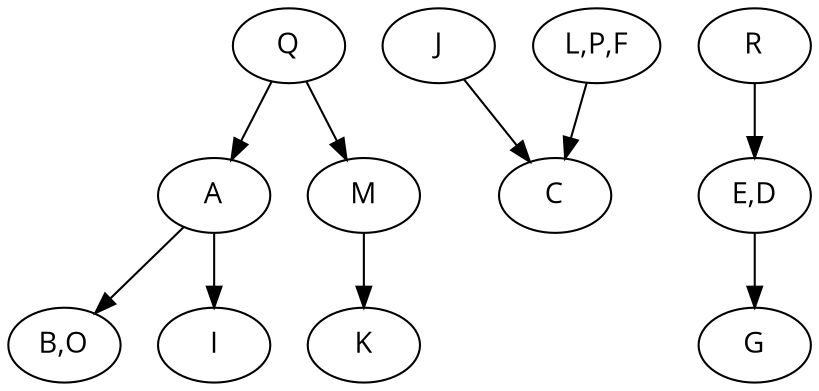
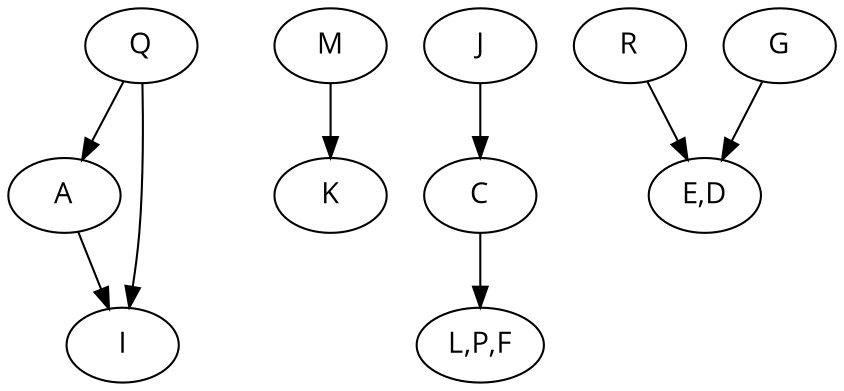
edge "L,P,F" -> "C": reversed
edge "Q" -> "M": now "Q" -> "I"
edge "E,D" -> "G": reversed
node "B,O": removed
